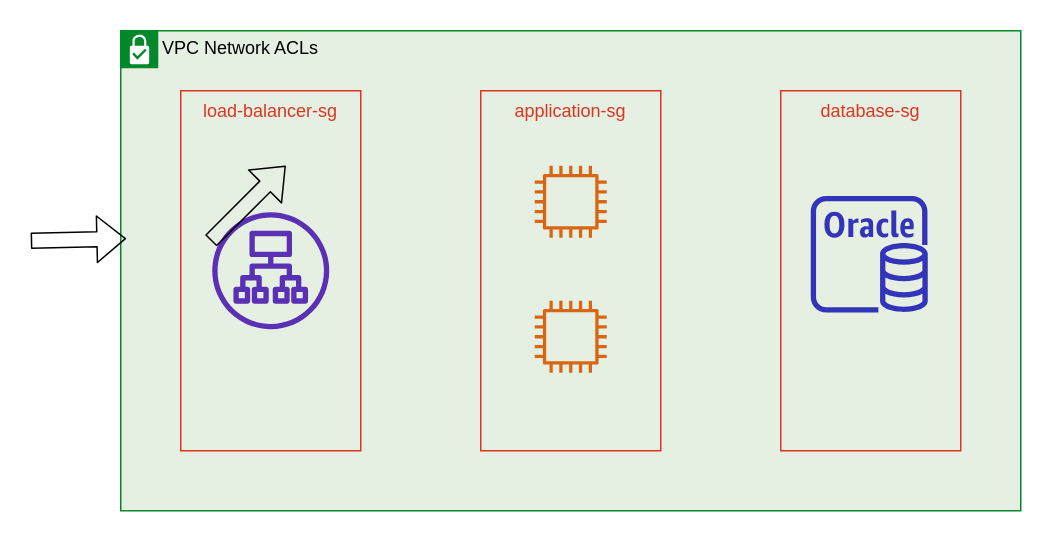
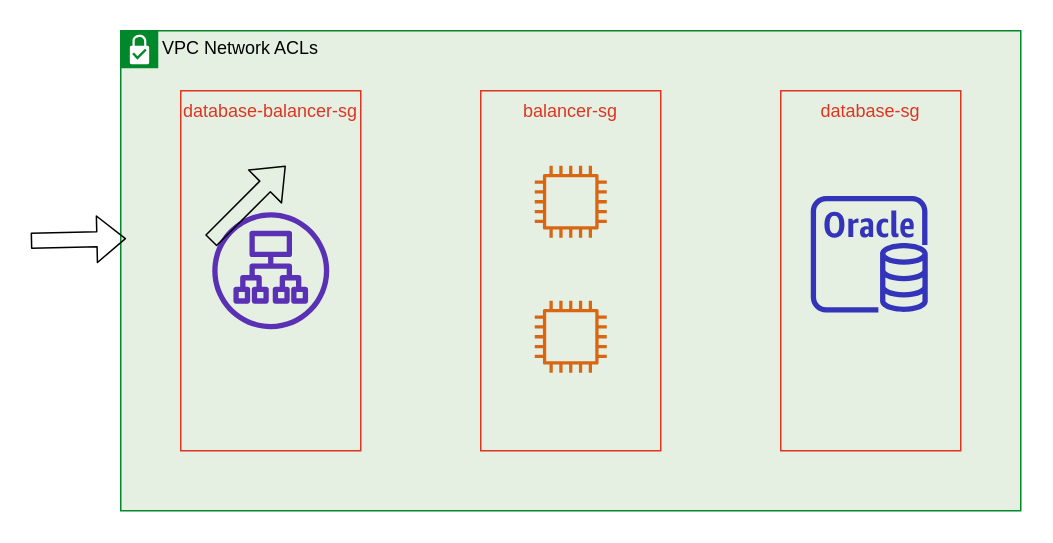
node "load-balancer-sg": label "load-balancer-sg" -> "database-balancer-sg"
node "application-sg": label "application-sg" -> "balancer-sg"
